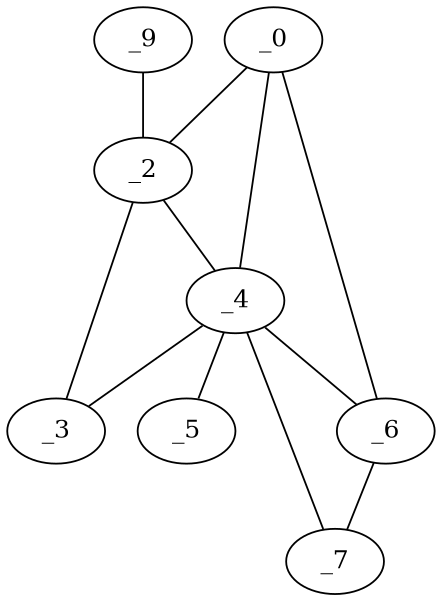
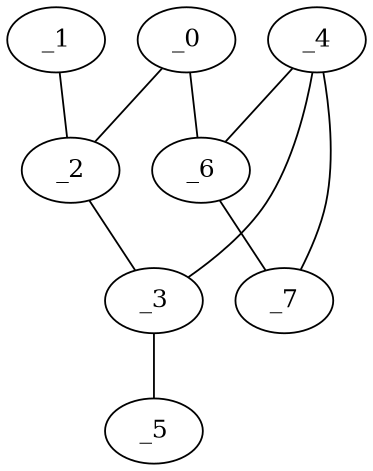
node "_9": label "_9" -> "_1"
edge "_0" -- "_4": removed
edge "_2" -- "_4": removed
edge "_4" -- "_5": now "_3" -- "_5"
